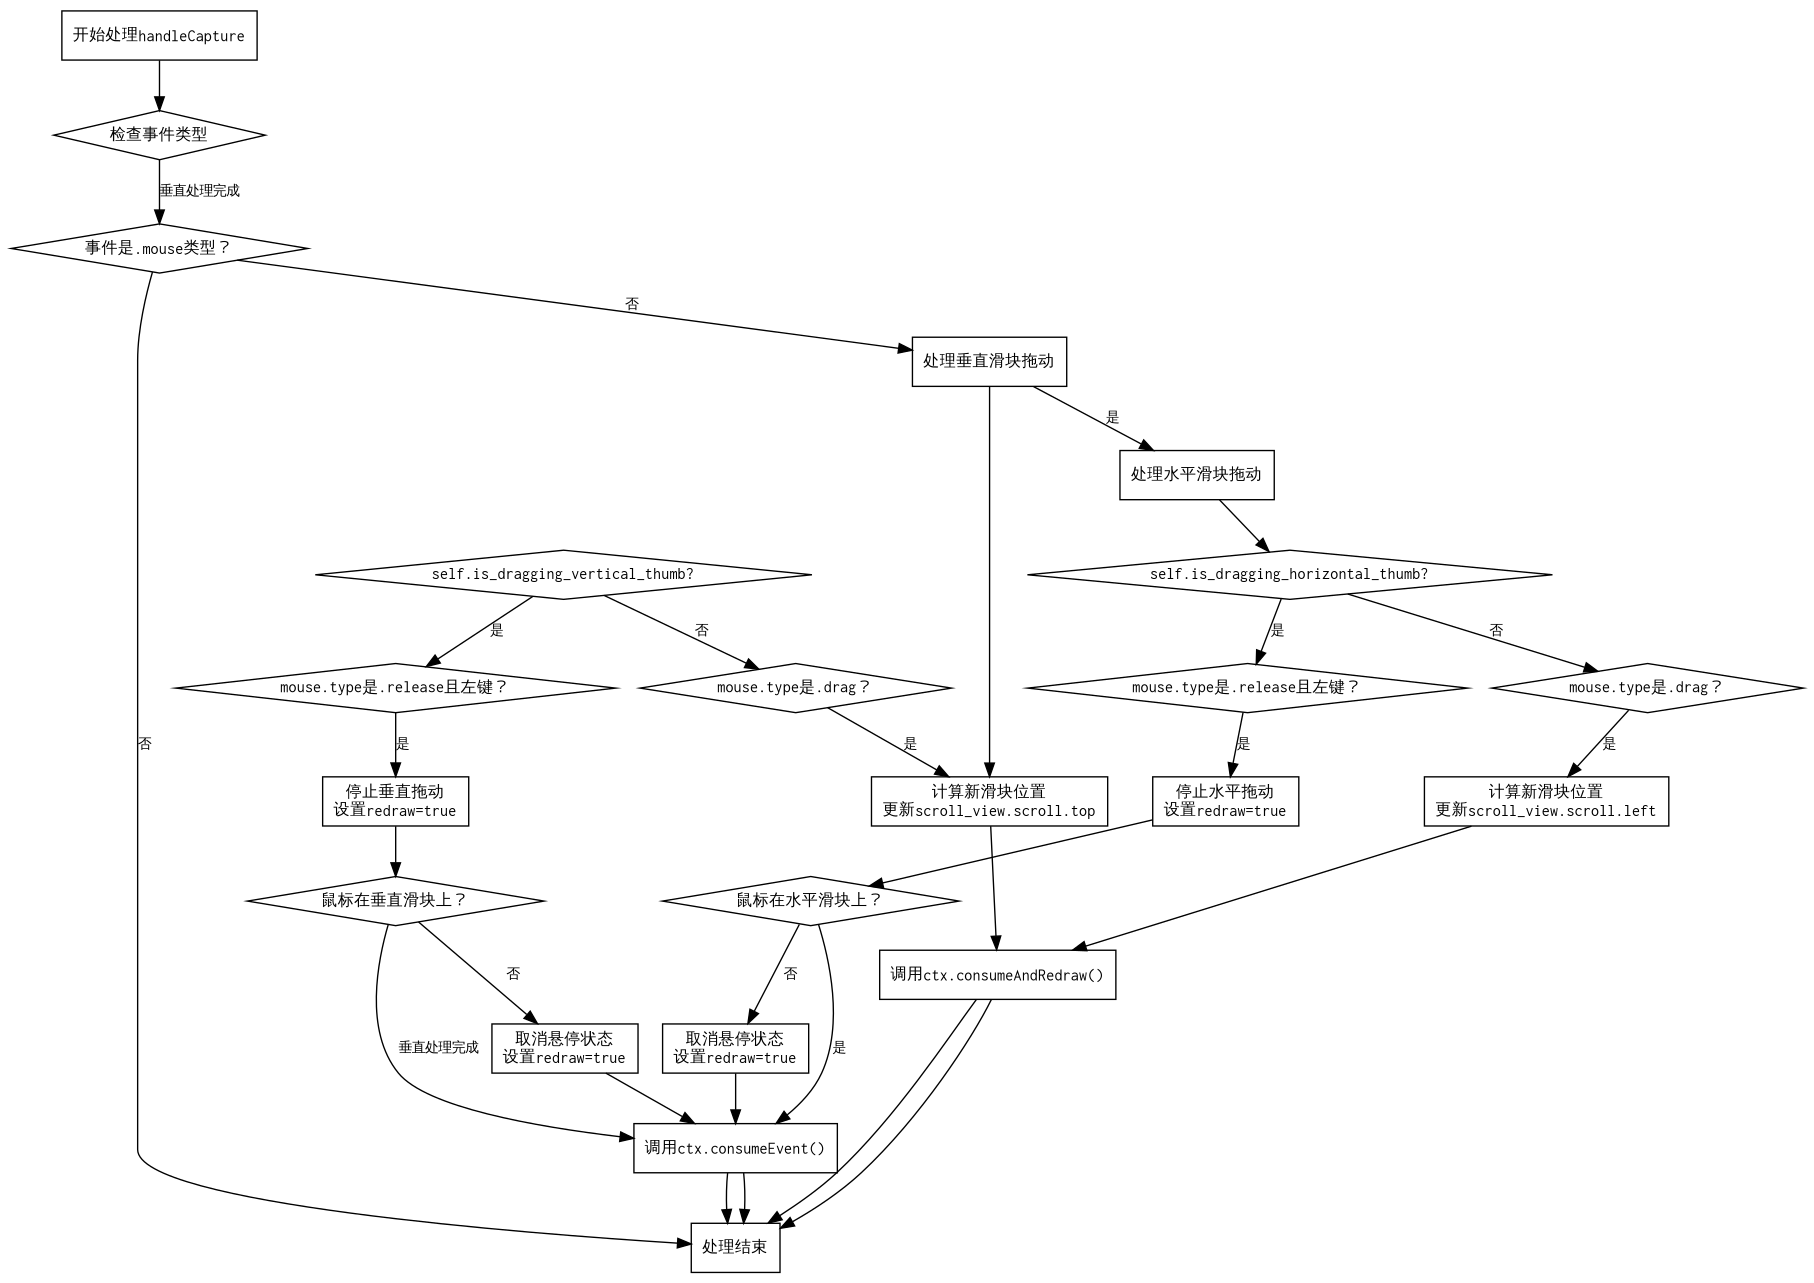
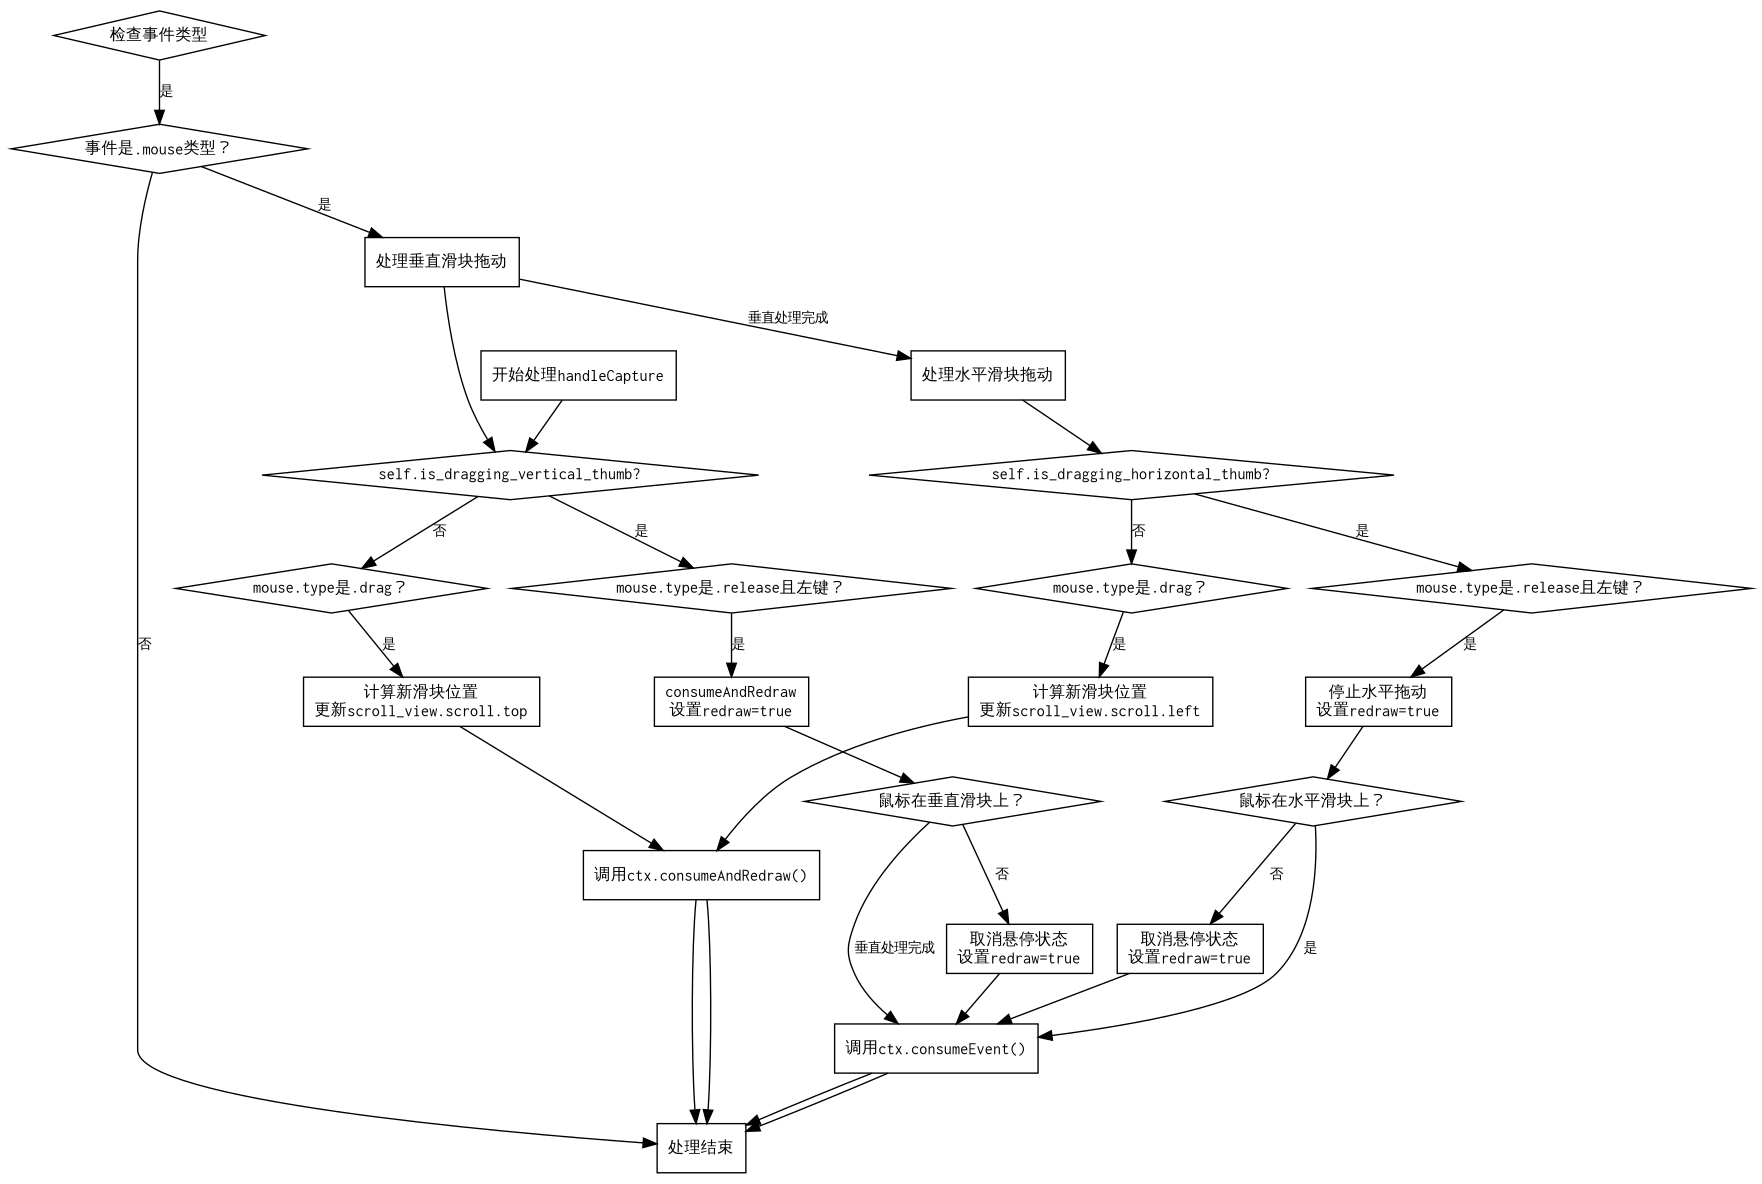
edge "开始处理handleCapture" -> "检查事件类型": now "开始处理handleCapture" -> "self.is_dragging_vertical_thumb?"
edge "检查事件类型" -> "事件是.mouse类型？": label "垂直处理完成" -> "是"
edge "事件是.mouse类型？" -> "处理垂直滑块拖动": label "否" -> "是"
edge "处理垂直滑块拖动" -> "处理水平滑块拖动": label "是" -> "垂直处理完成"
edge "处理垂直滑块拖动" -> "计算新滑块位置 更新scroll_view.scroll.top": now "处理垂直滑块拖动" -> "self.is_dragging_vertical_thumb?"
node "停止垂直拖动 设置redraw=true": label "停止垂直拖动 设置redraw=true" -> "consumeAndRedraw 设置redraw=true"
